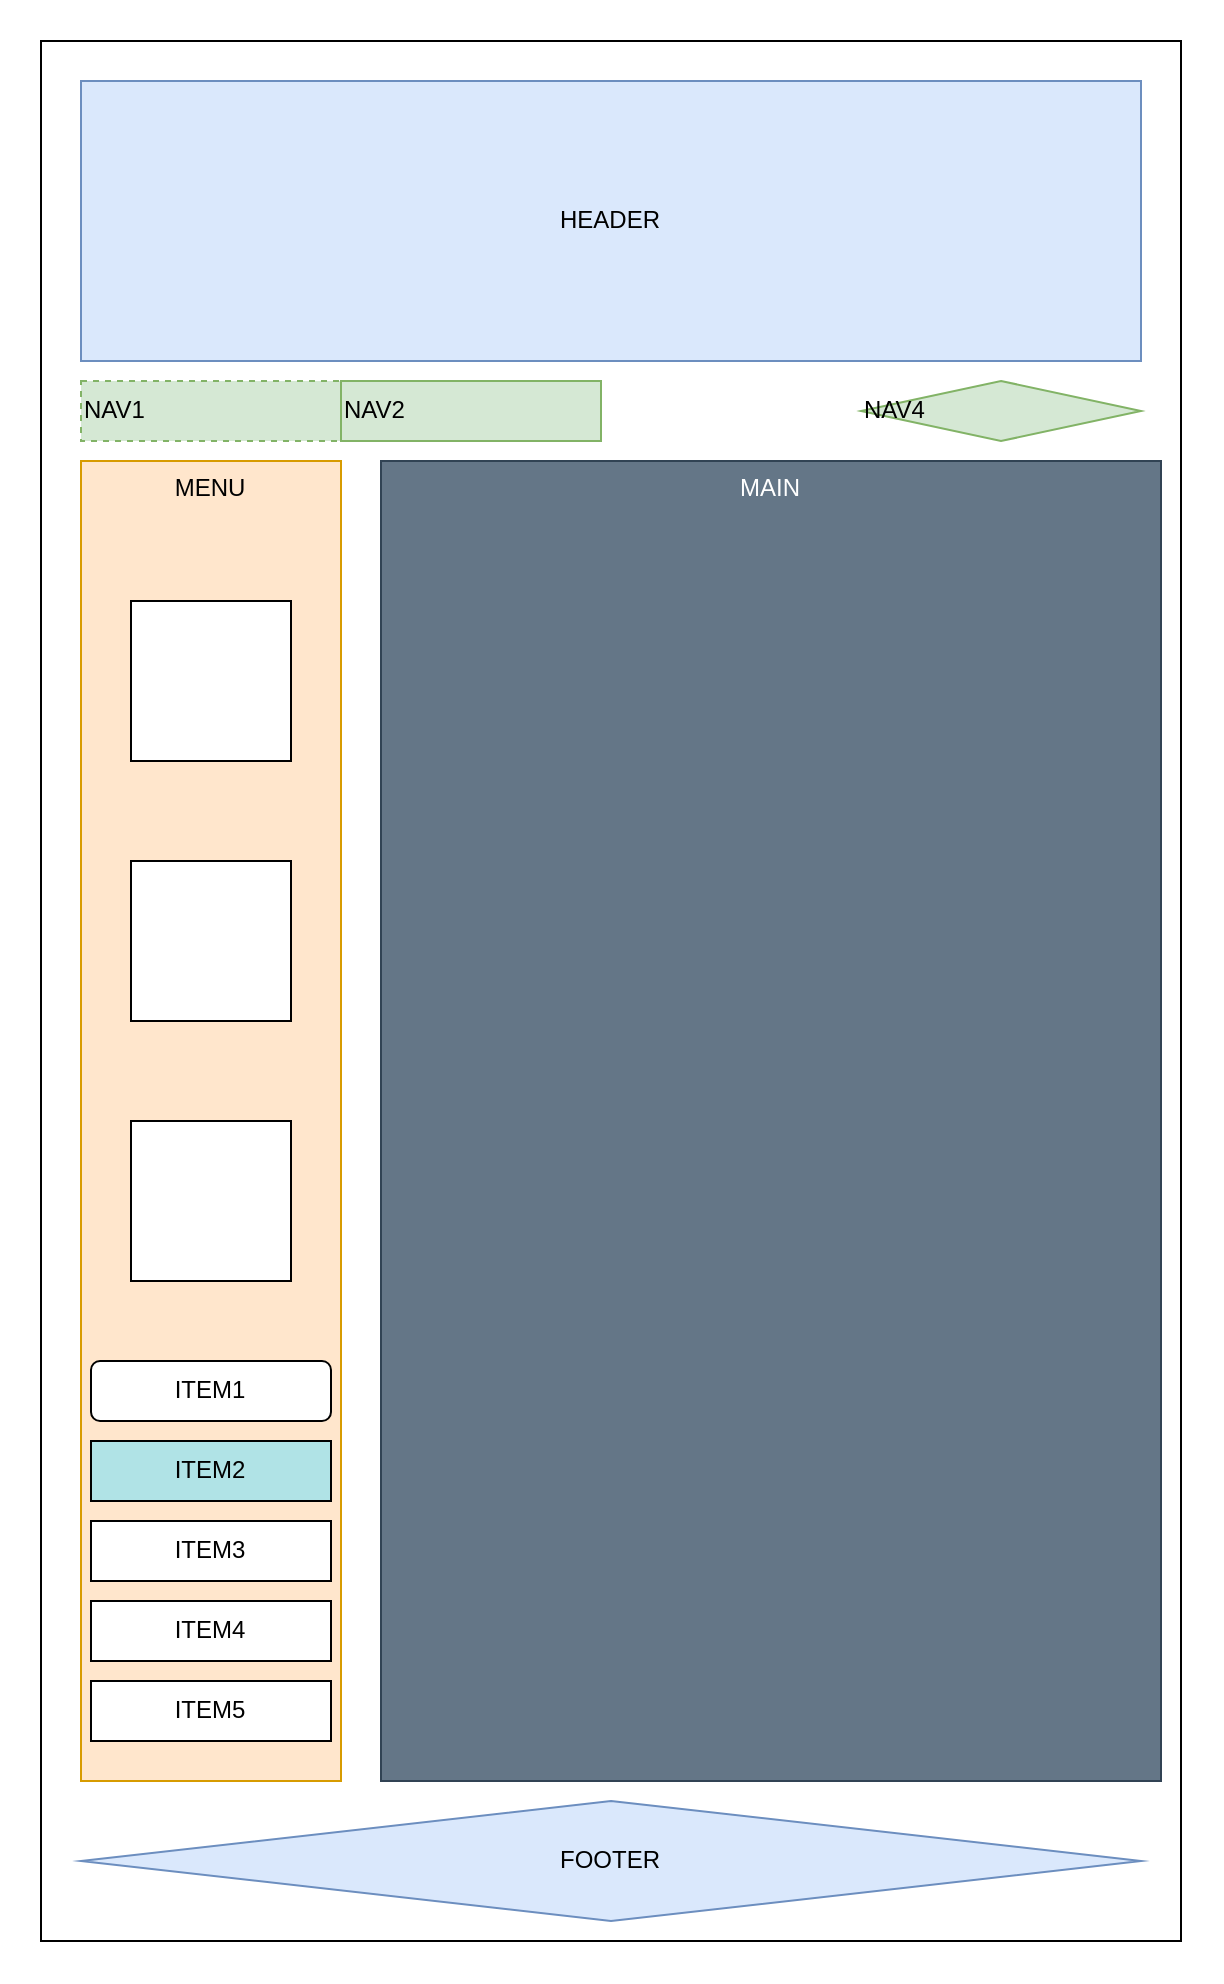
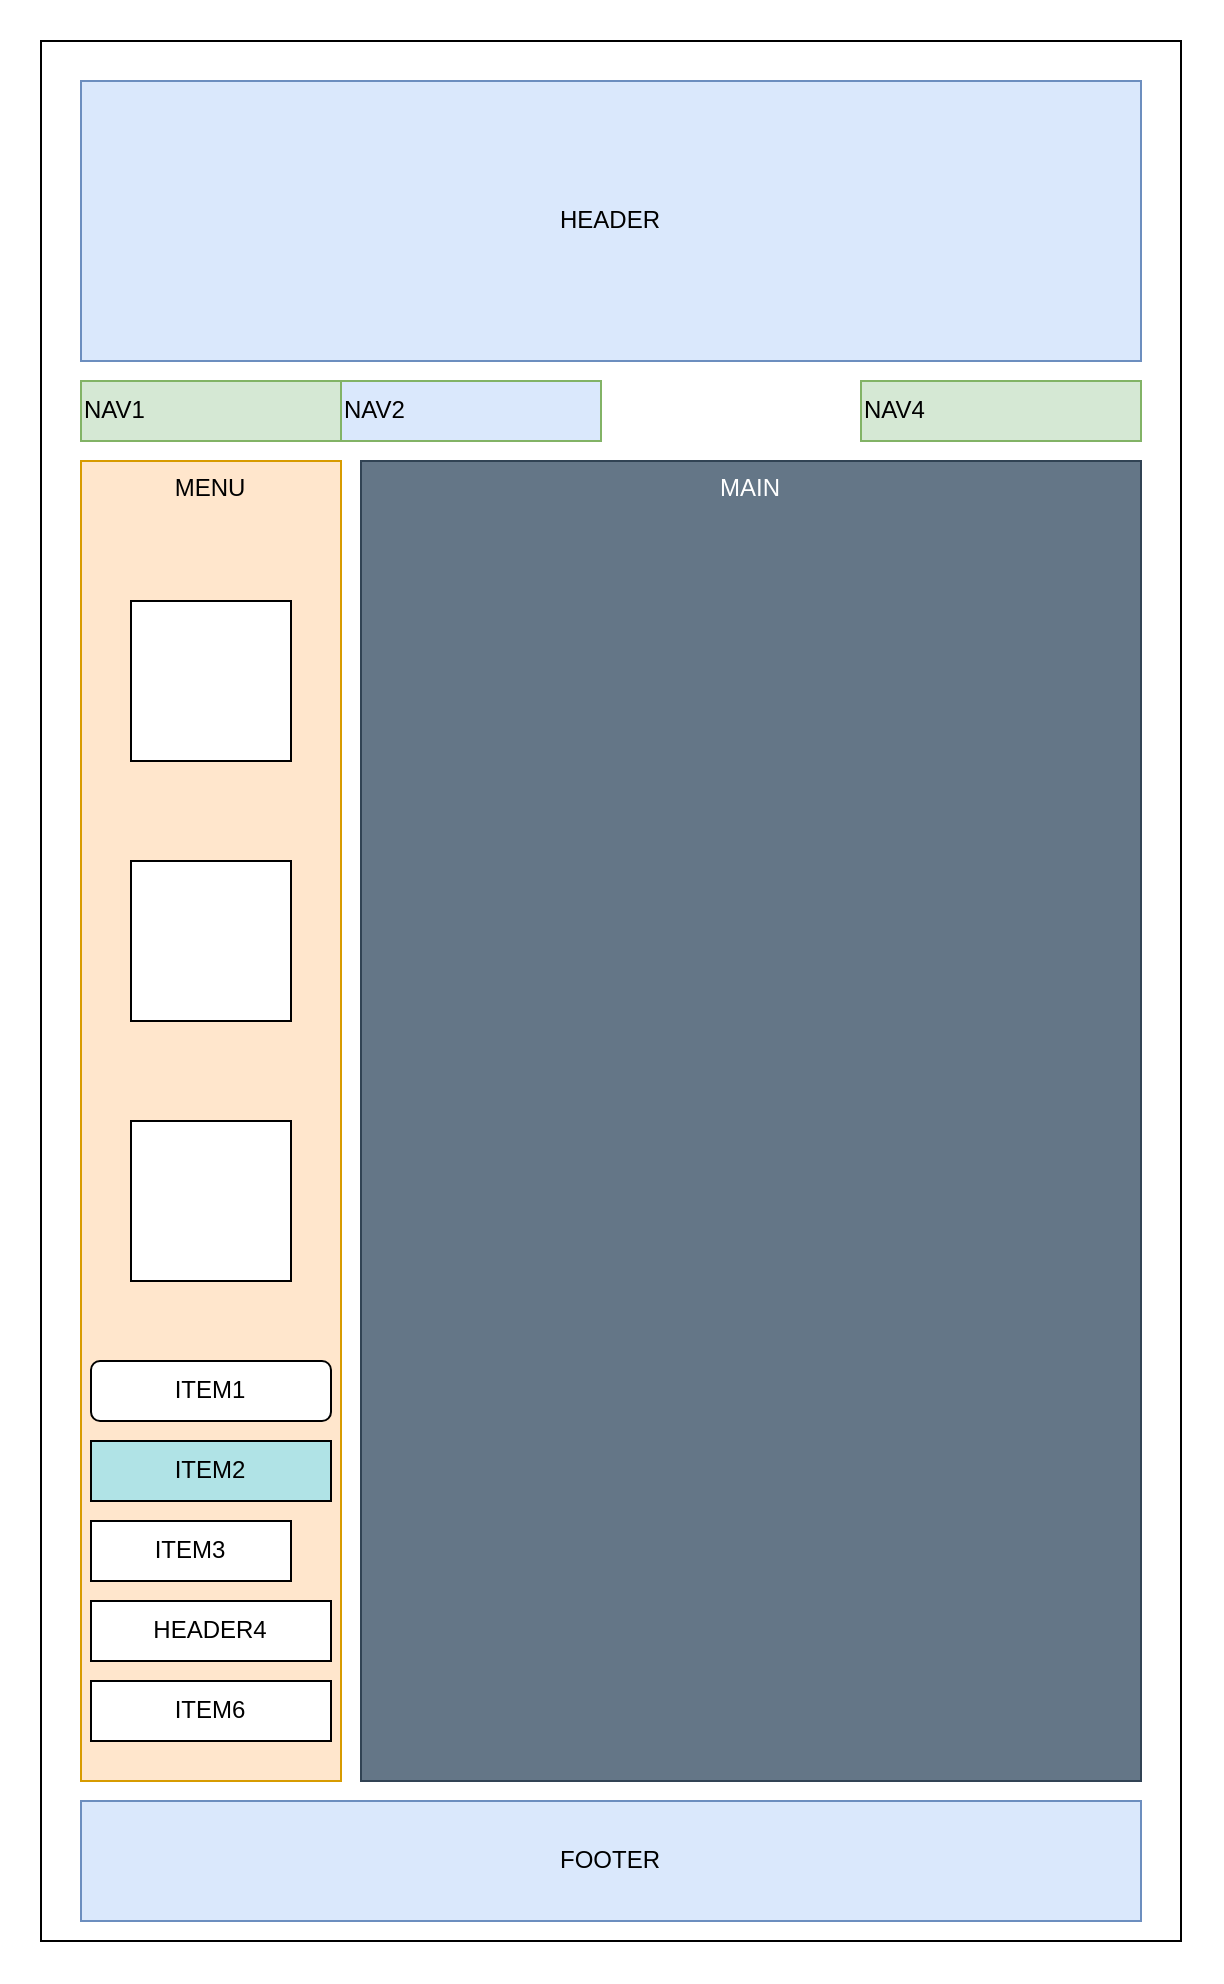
node "NAV1": style dashed -> solid
node "NAV2": fillcolor #d5e8d4 -> #dae8fc
node "NAV4": shape diamond -> rectangle
node "MAIN": moved (771, 1121) -> (751, 1121)
node "ITEM3": size 240x60 -> 200x60
node "ITEM4": label "ITEM4" -> "HEADER4"
node "ITEM5": label "ITEM5" -> "ITEM6"
node "FOOTER": shape diamond -> rectangle
